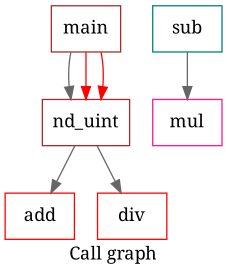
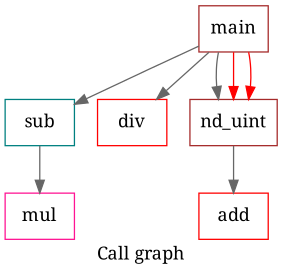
edge "main" -> "sub": added
edge "nd_uint" -> "div": now "main" -> "div"
